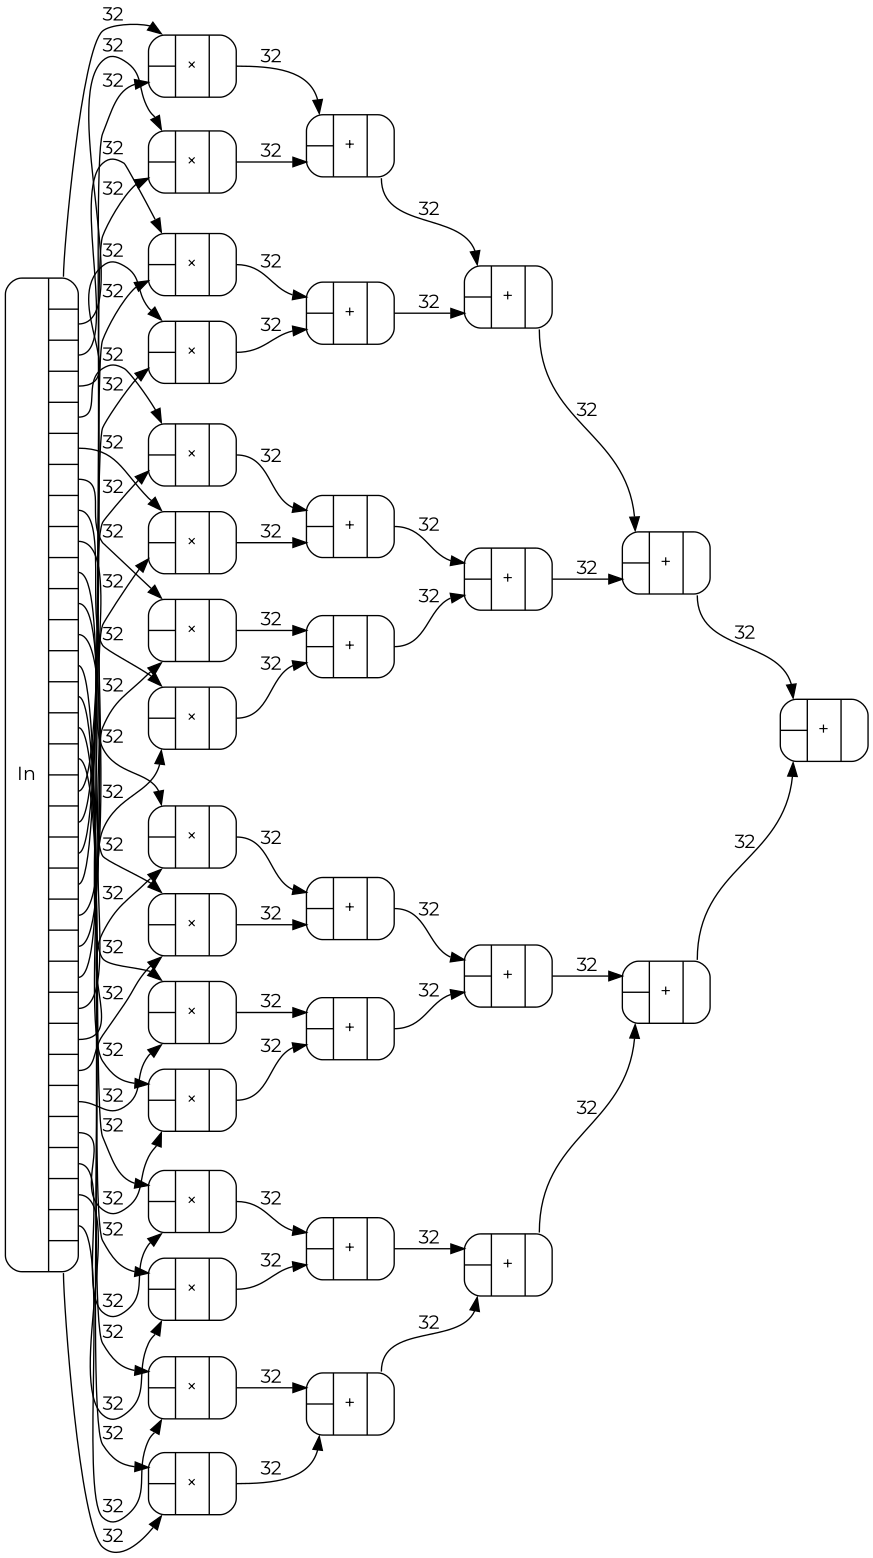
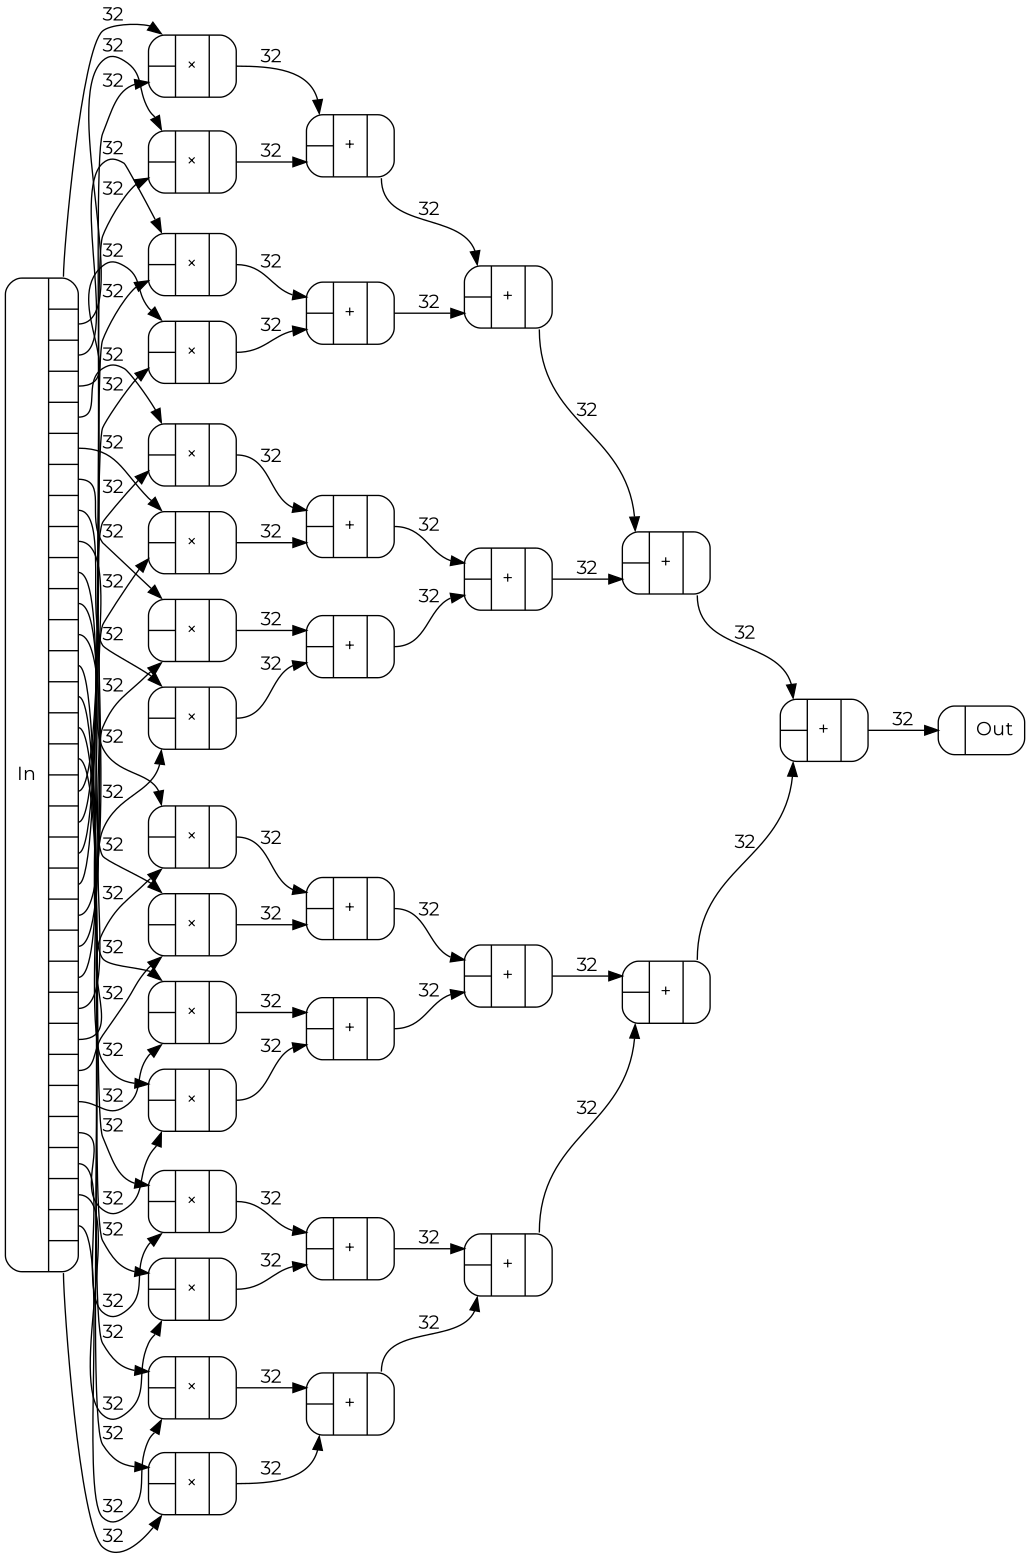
node "Out": added
